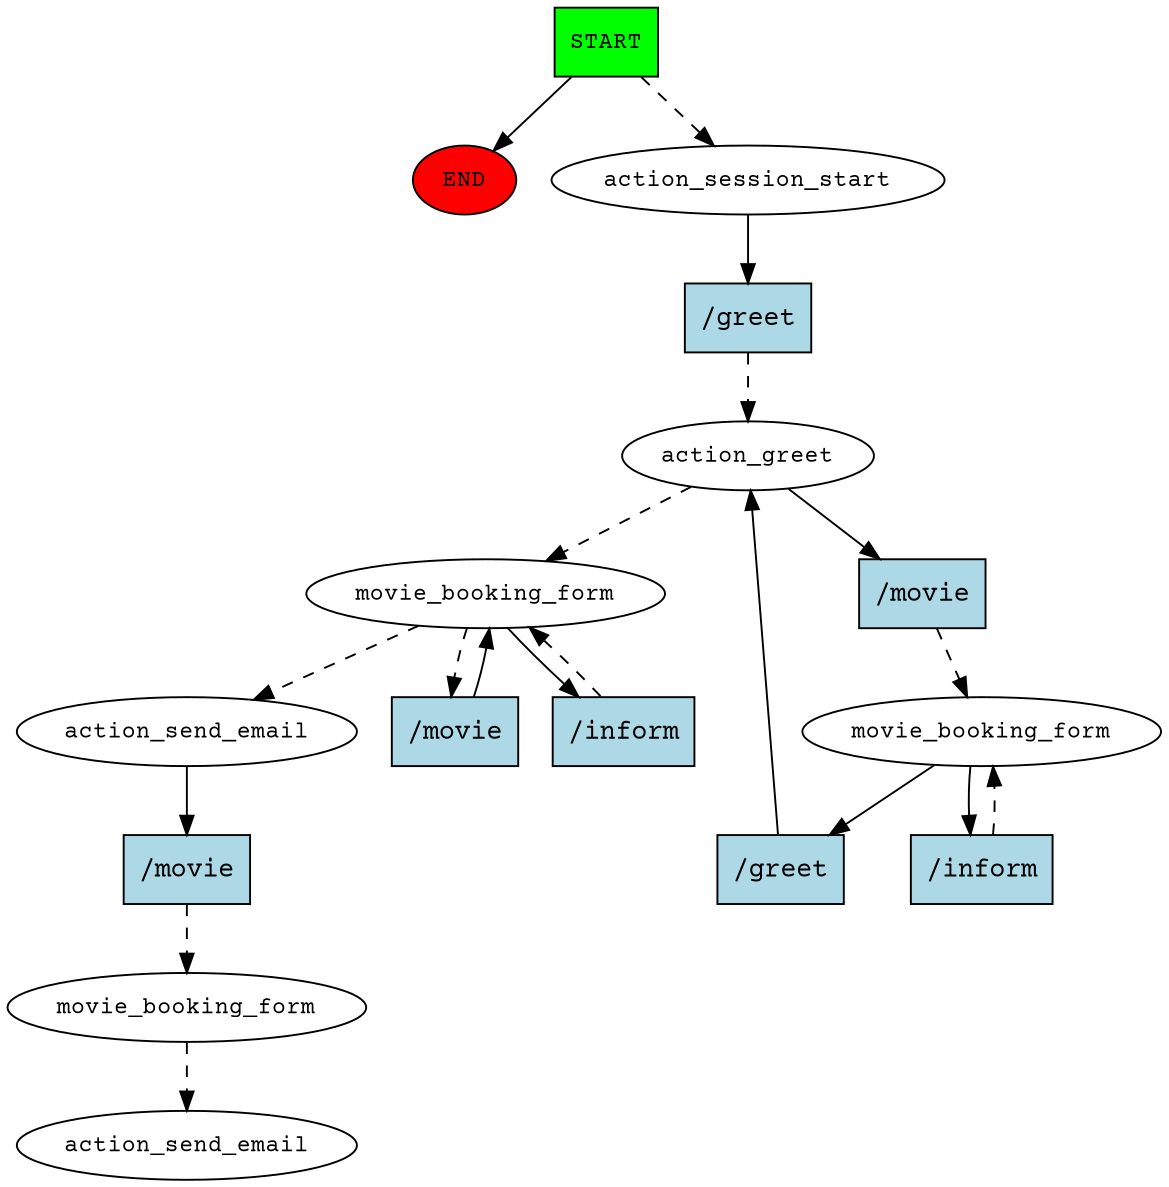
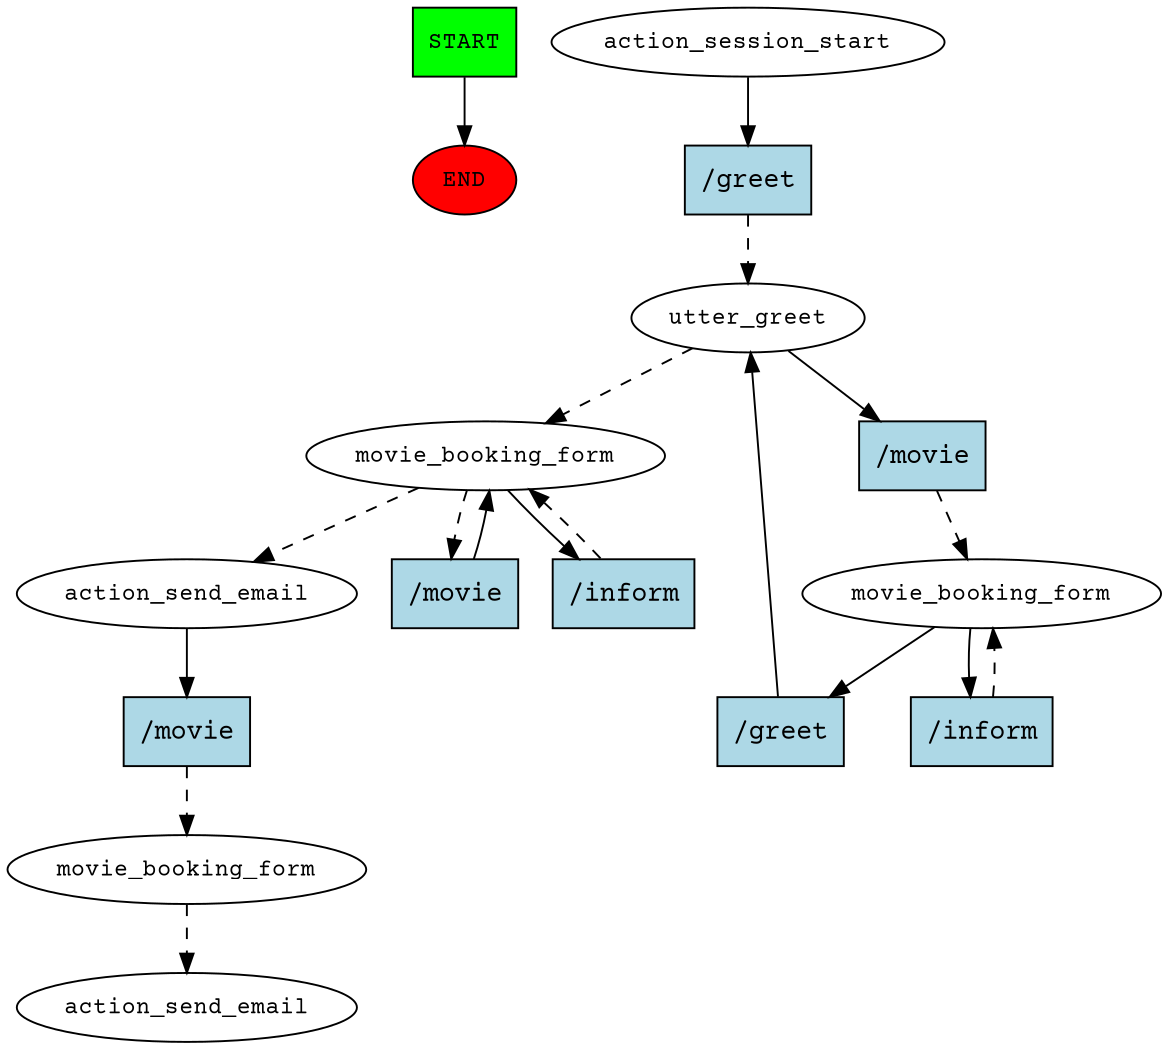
edge "START" -> "action_session_start": removed
node "action_greet": label "action_greet" -> "utter_greet"
